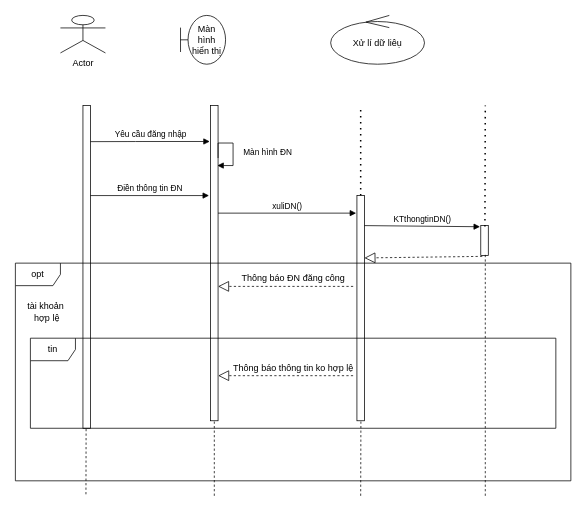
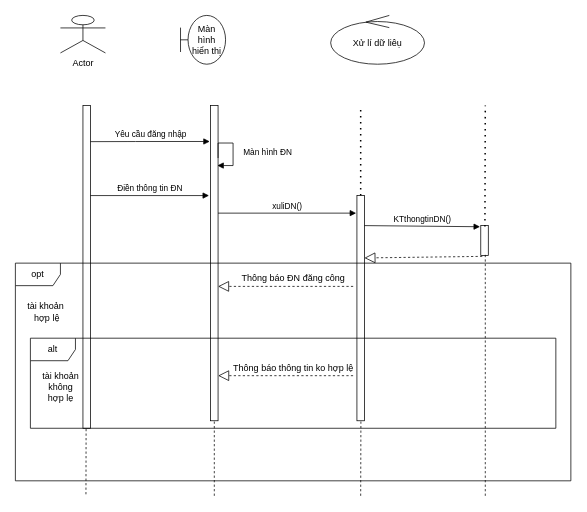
node "tin": label "tin" -> "alt"
node "tài khoản không hợp lẹ": added
